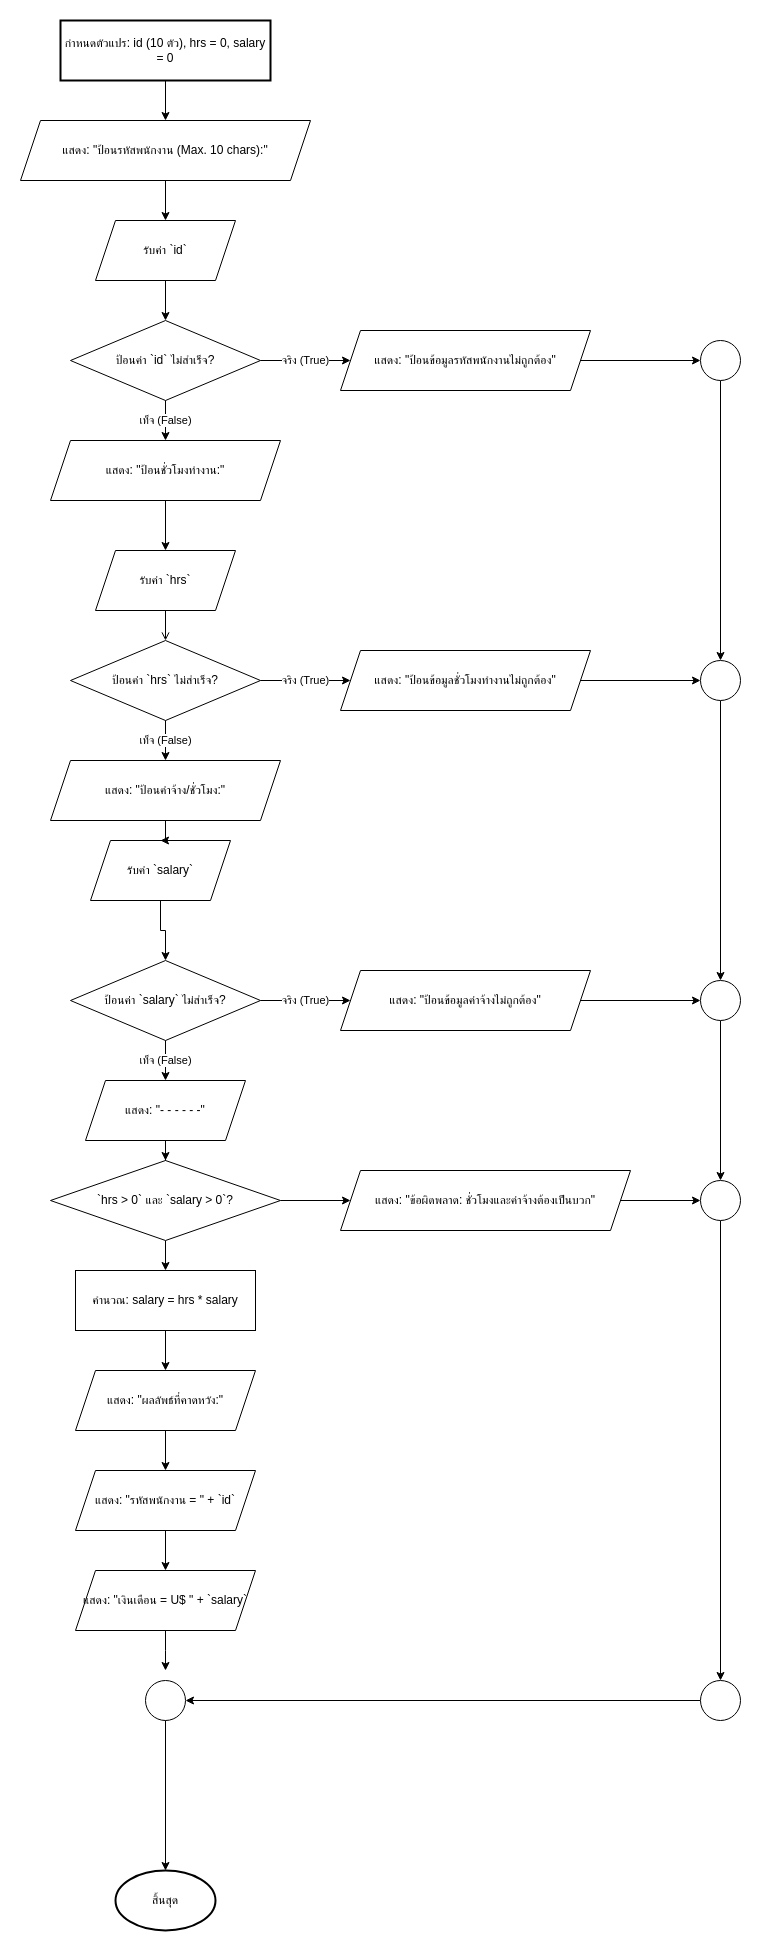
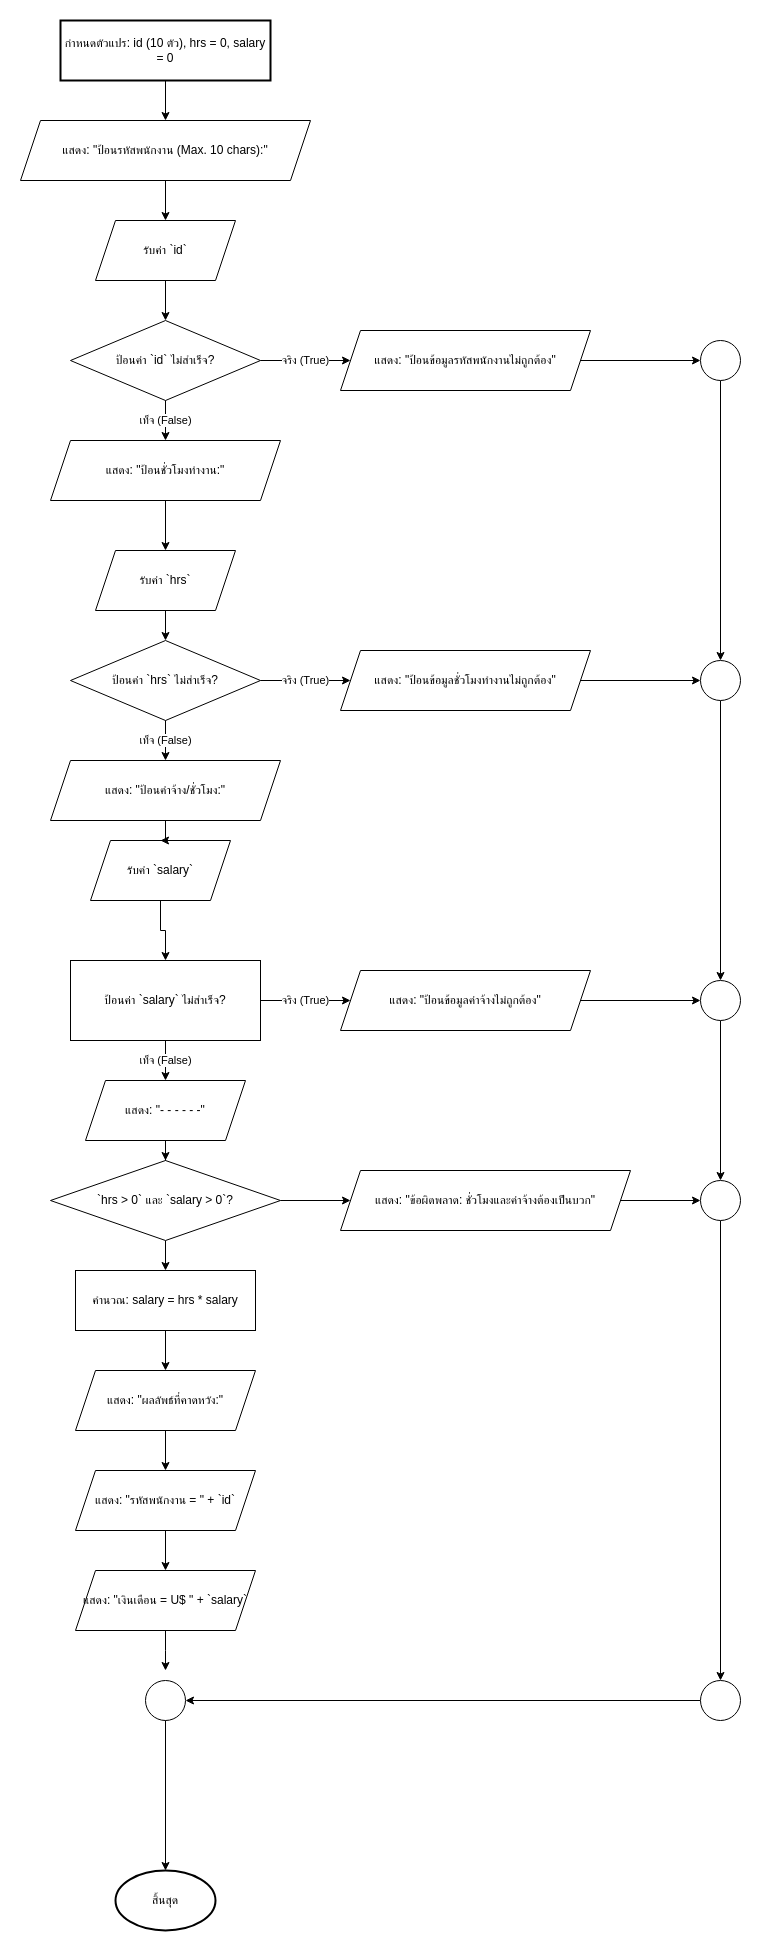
edge "รับค่า `hrs`" -> "ป้อนค่า `hrs` ไม่สำเร็จ?": arrowhead open -> classic
node "ป้อนค่า `salary` ไม่สำเร็จ?": shape diamond -> rectangle
